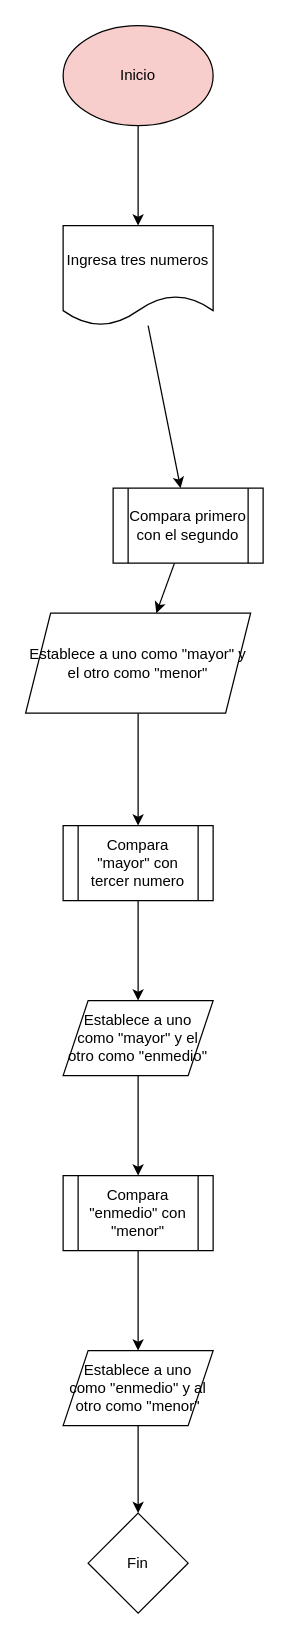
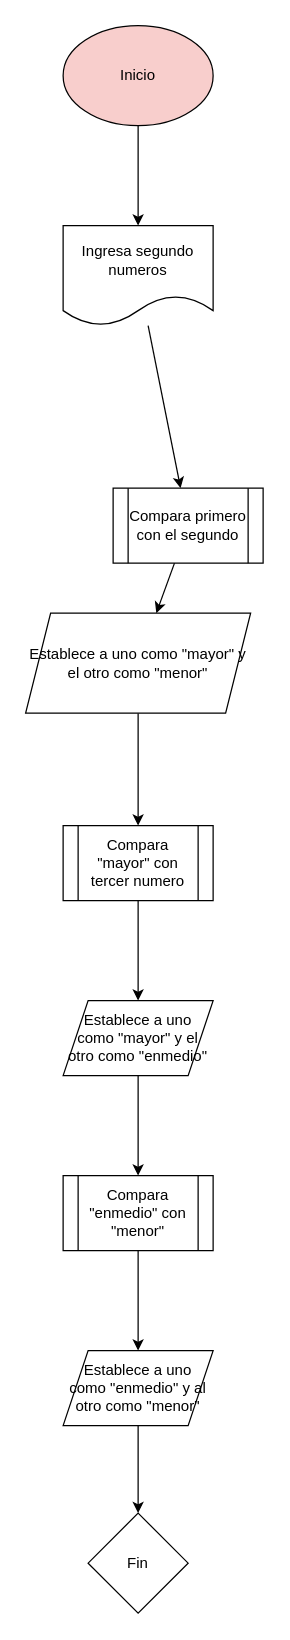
node "Ingresa tres numeros": label "Ingresa tres numeros" -> "Ingresa segundo numeros"
